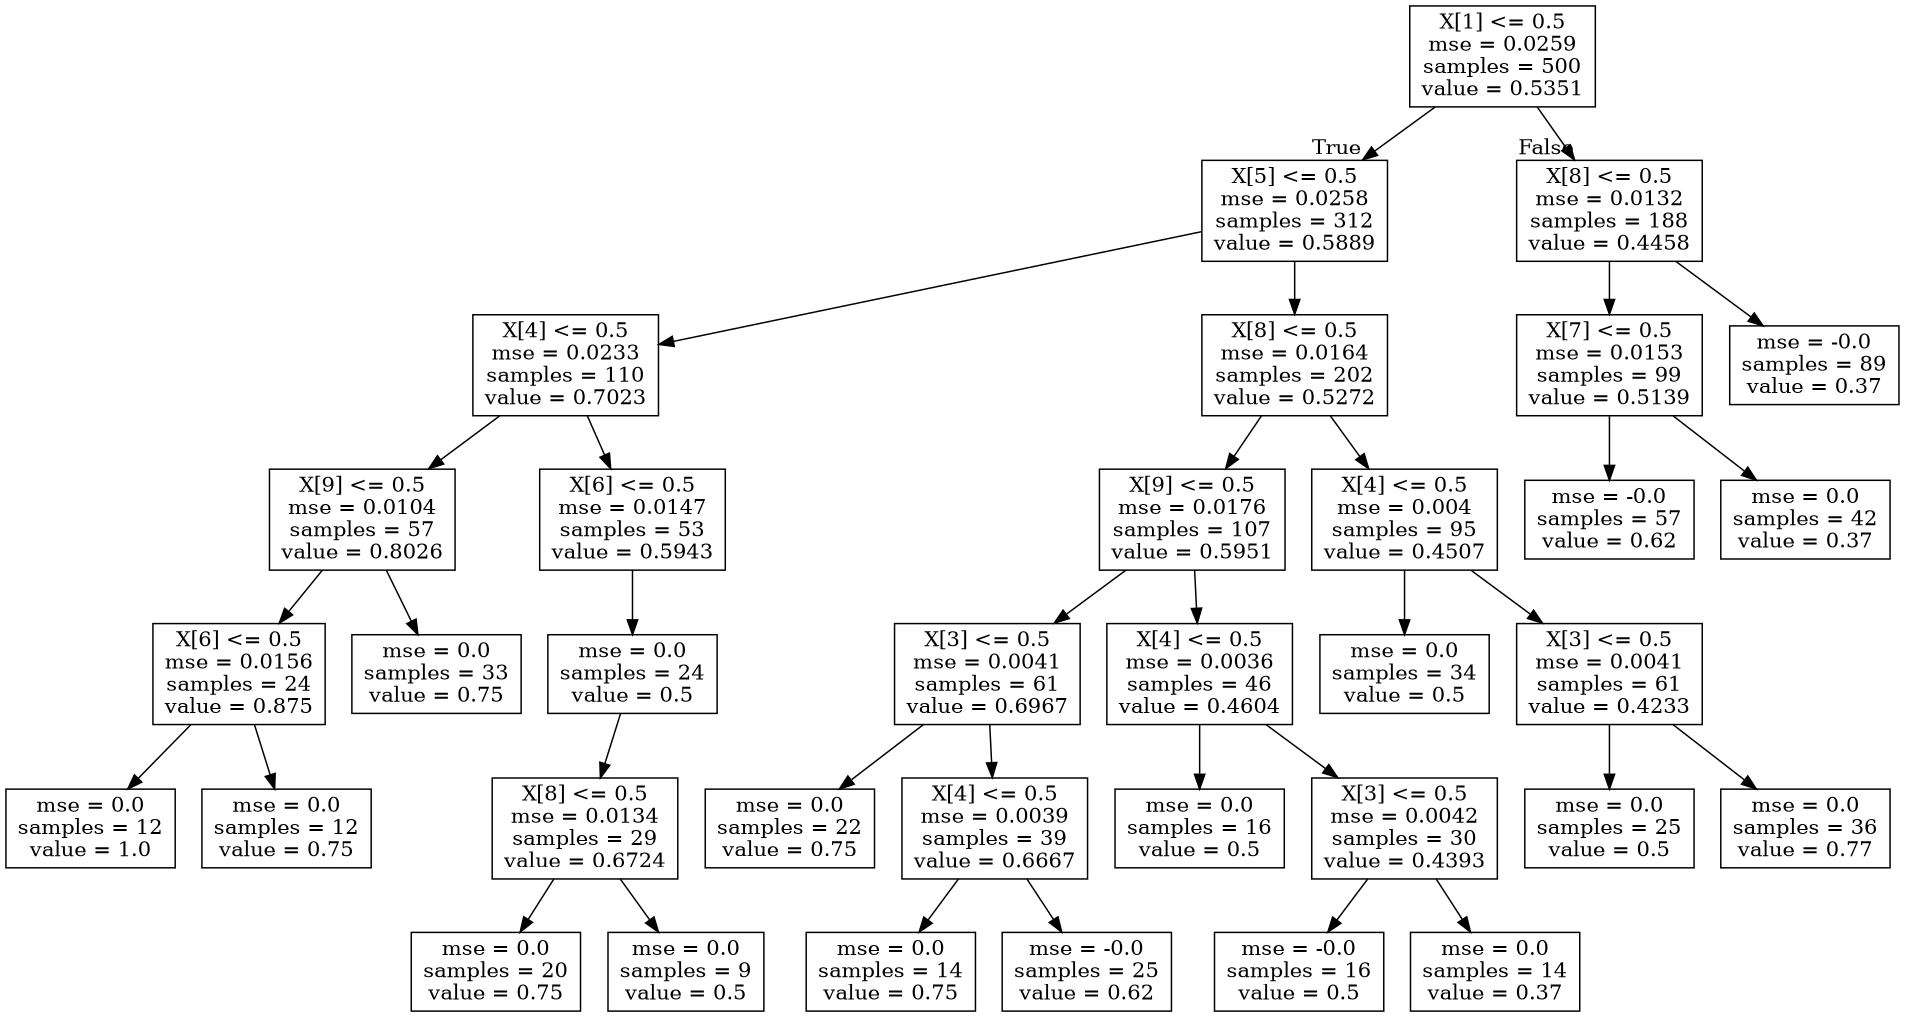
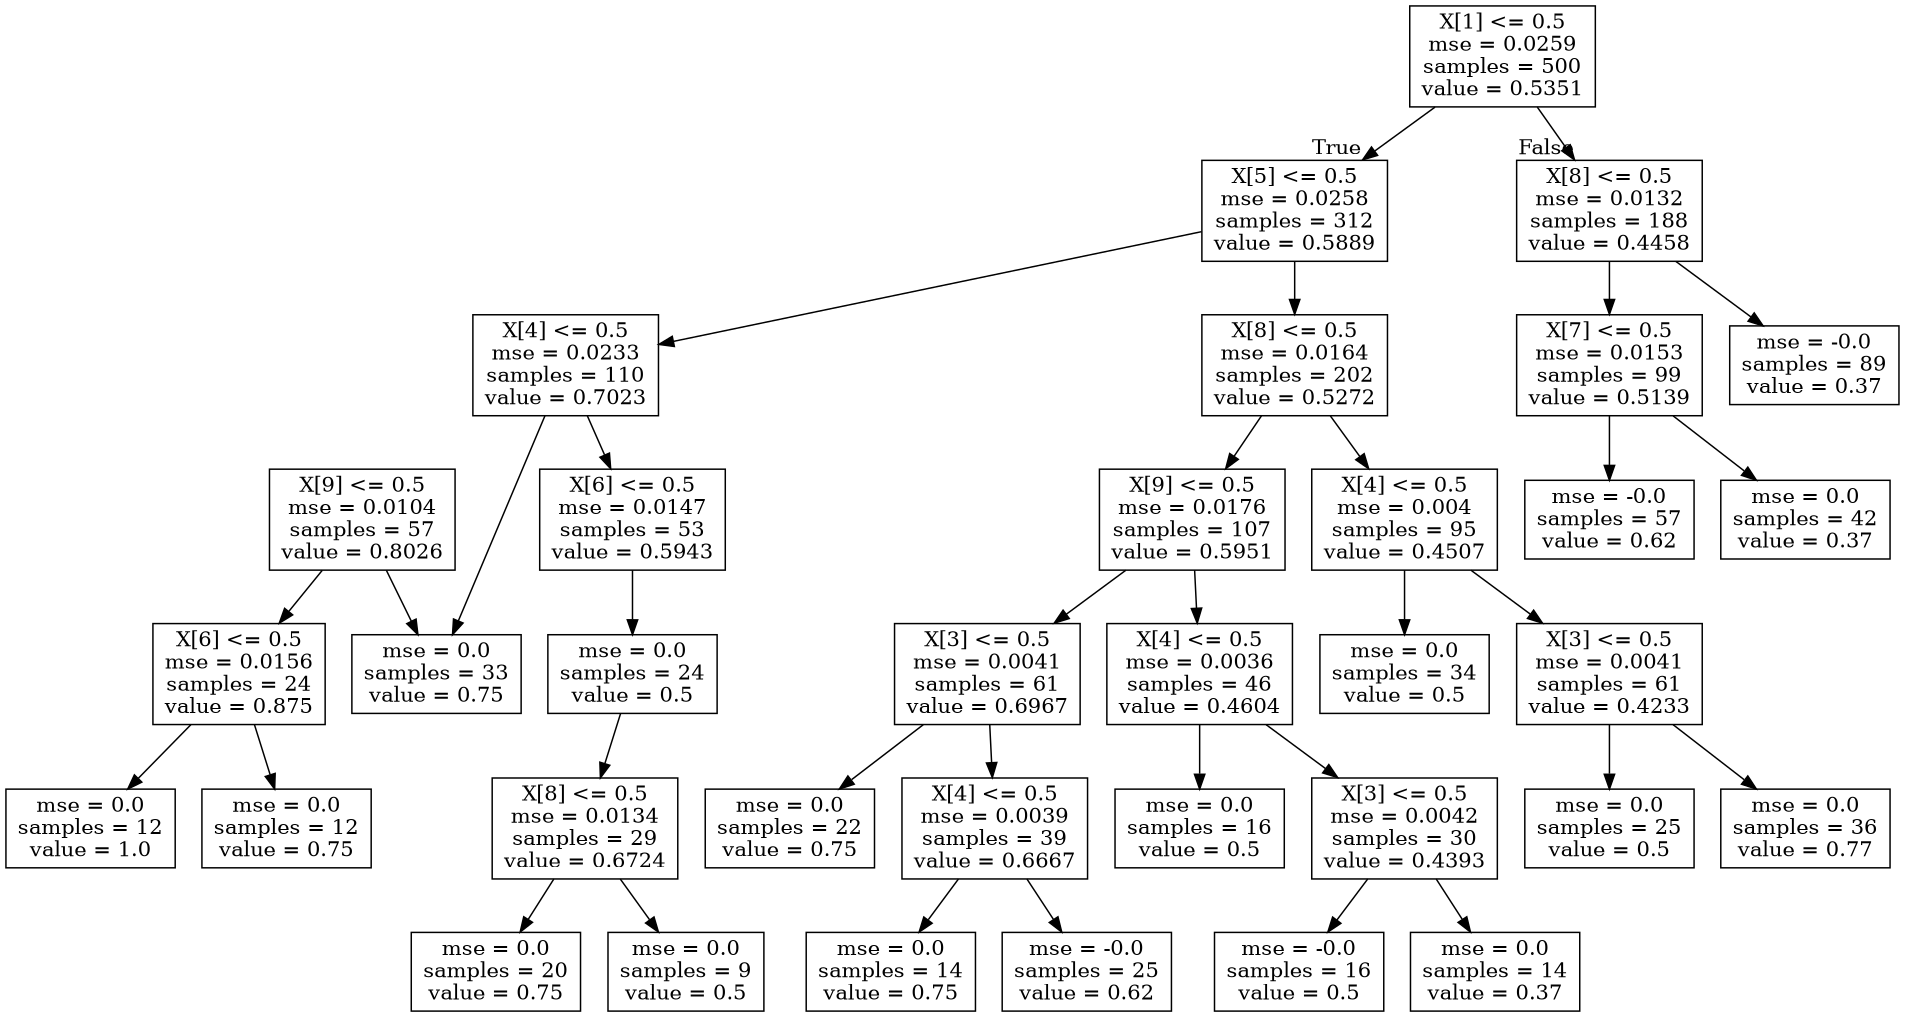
edge "X[4] <= 0.5 mse = 0.0233 samples = 110 value = 0.7023" -> "X[9] <= 0.5 mse = 0.0104 samples = 57 value = 0.8026": now "X[4] <= 0.5 mse = 0.0233 samples = 110 value = 0.7023" -> "mse = 0.0 samples = 33 value = 0.75"
